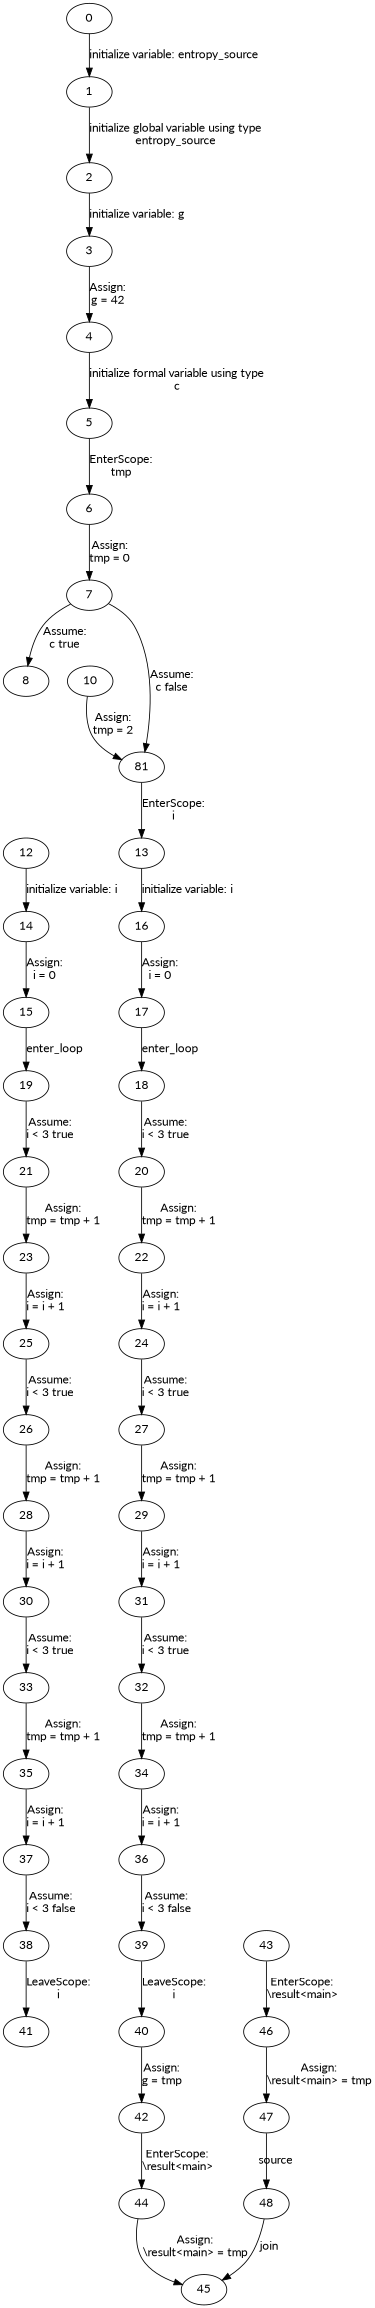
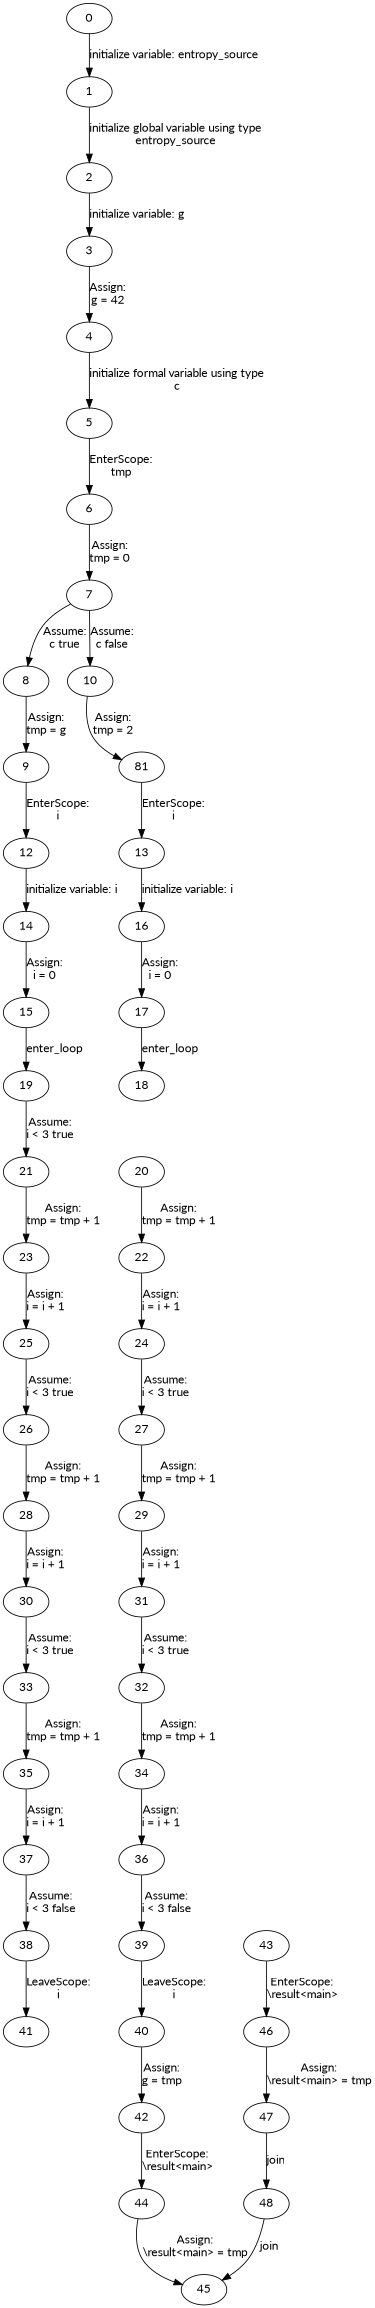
edge "7" -> "81": now "7" -> "10"
node "9": added
edge "18" -> "20": removed, label "Assume: i < 3 true"
edge "47" -> "48": label "source" -> "join"
